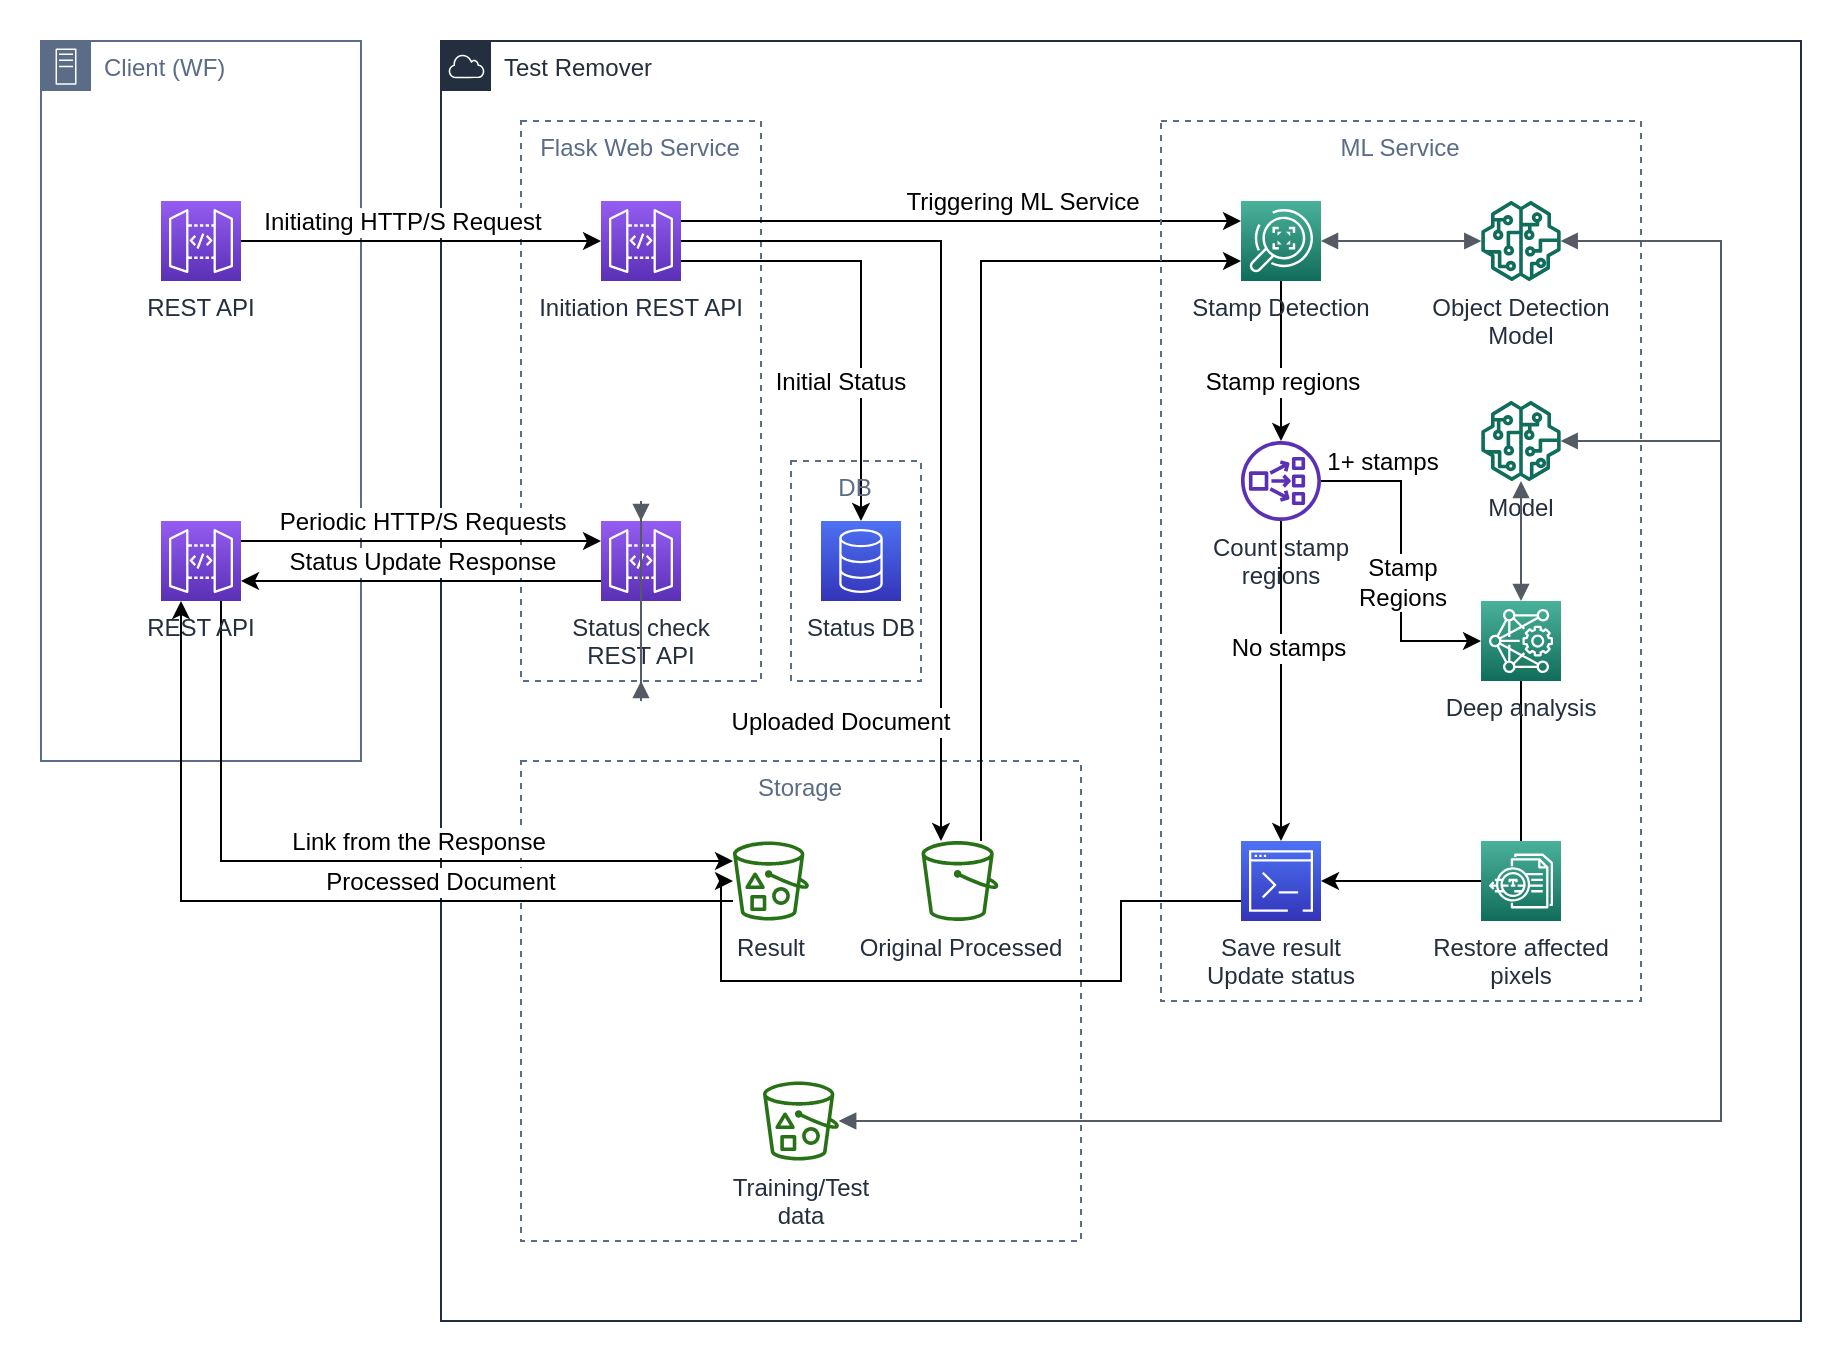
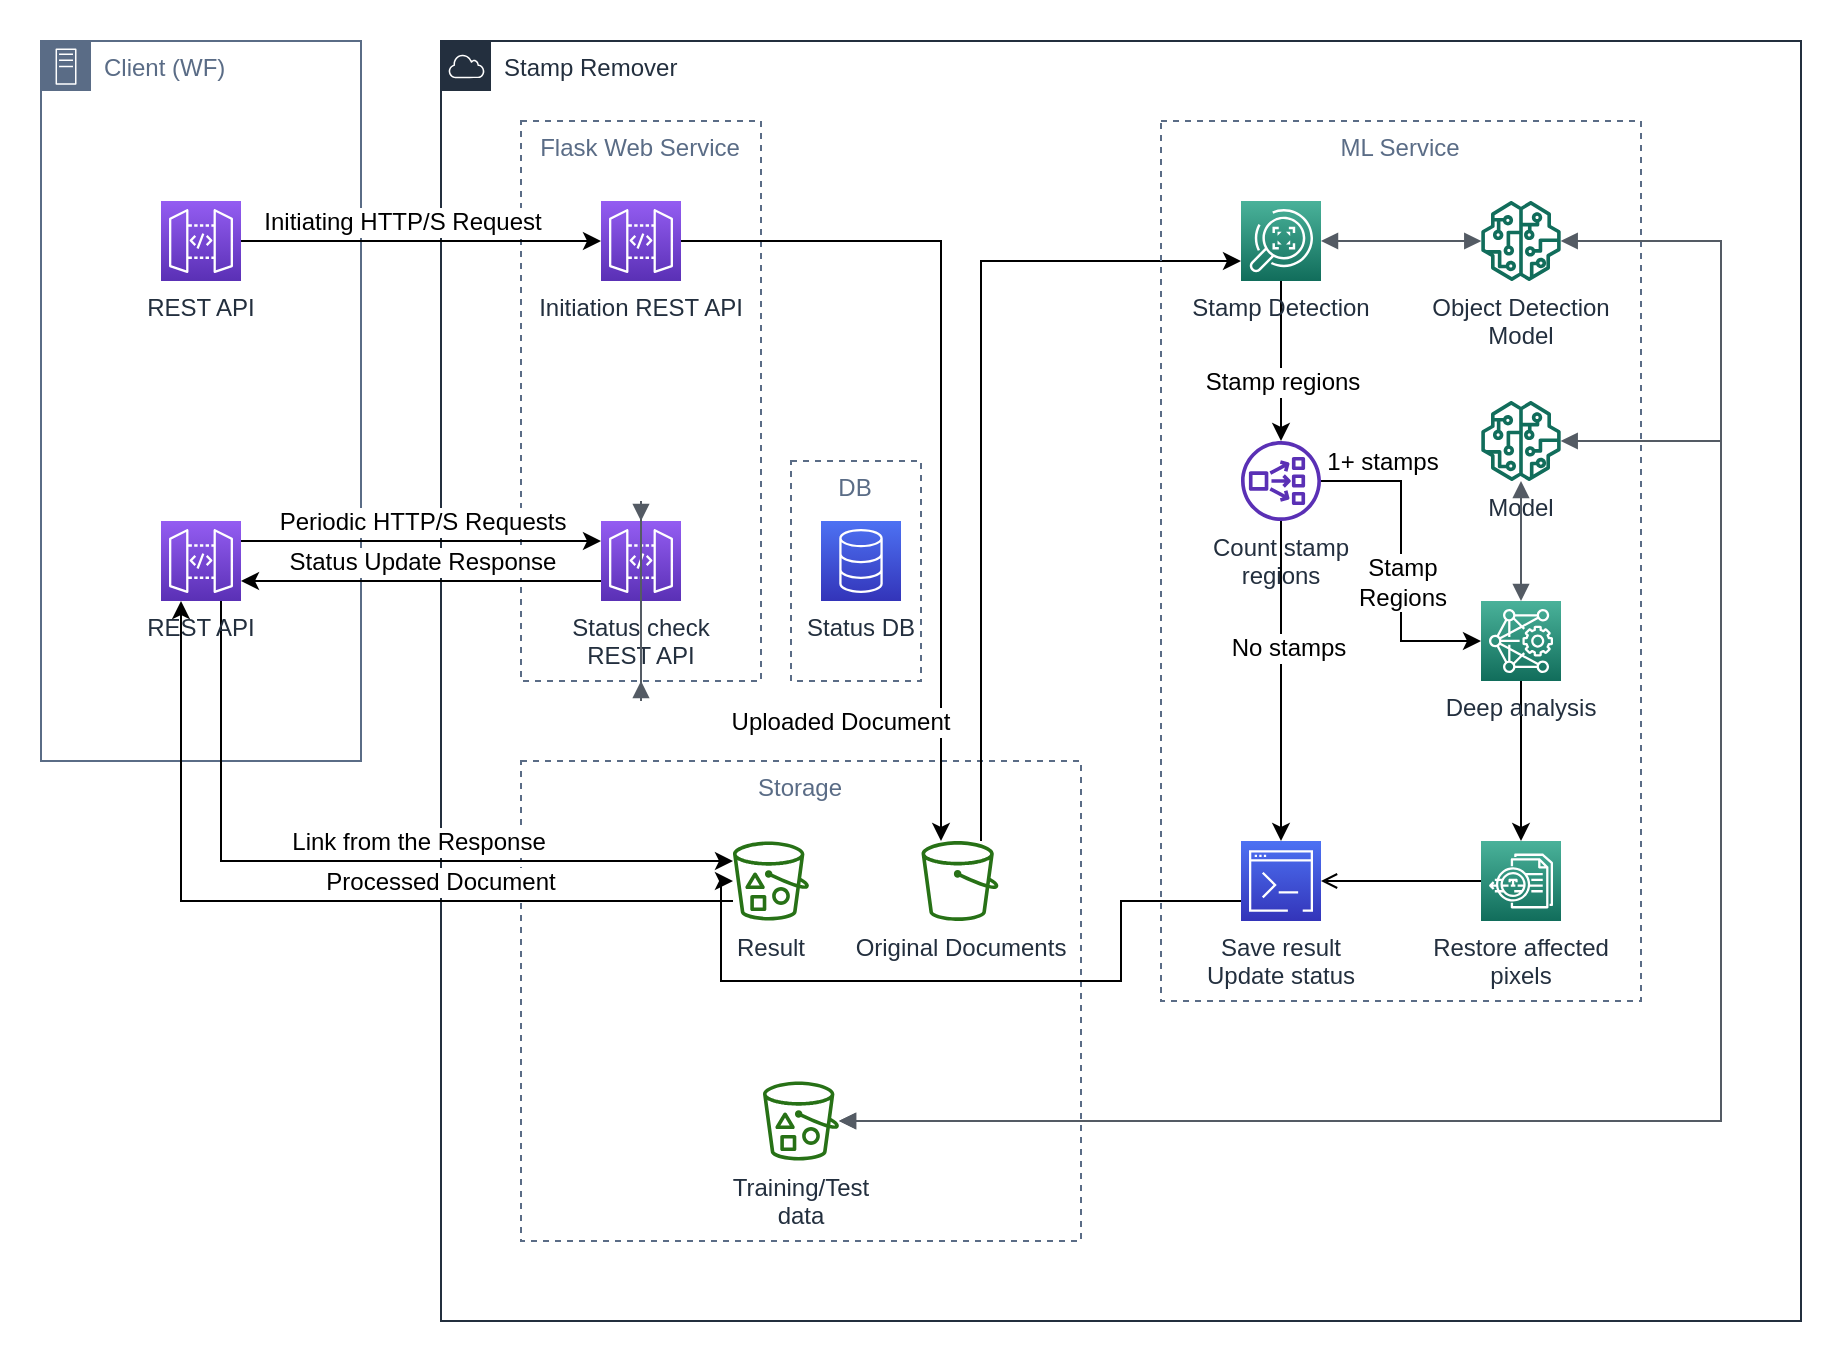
node "Test Remover": label "Test Remover" -> "Stamp Remover"
edge "Initiation REST API" -> "Stamp Detection": removed, label "Triggering ML Service"
edge "Initiation REST API" -> "Status DB": removed, label "Initial Status"
edge "Deep analysis" -- "Restore affected pixels": arrowhead none -> classic
edge "Restore affected pixels" -> "Save result Update status": arrowhead classic -> open
node "Original Processed": label "Original Processed" -> "Original Documents"
